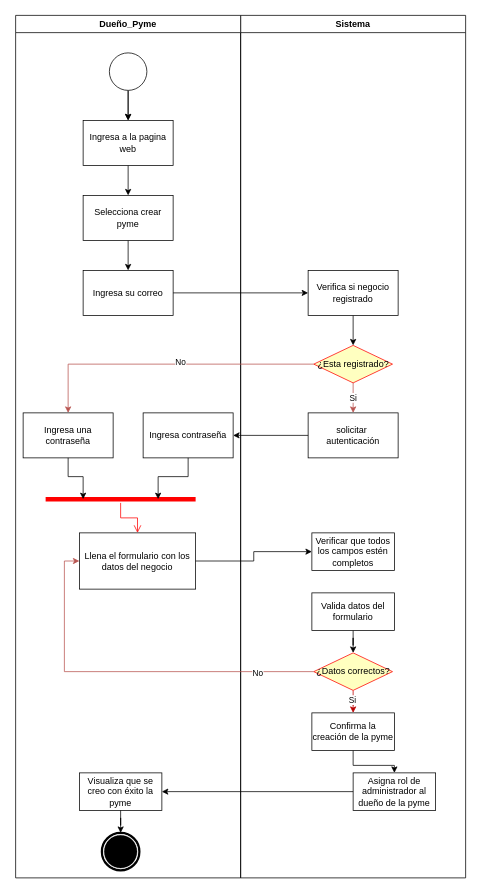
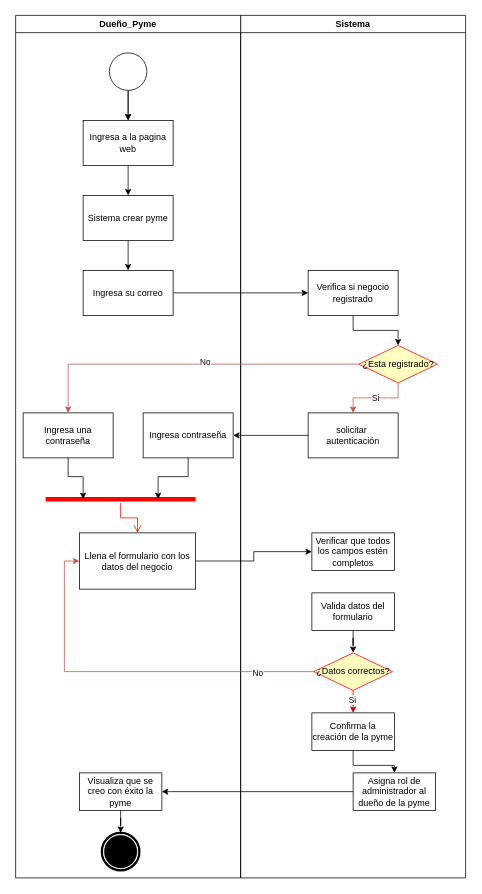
node "Selecciona crear pyme": label "Selecciona crear pyme" -> "Sistema crear pyme"
node "¿Esta registrado?": moved (353, 364) -> (398, 364)
